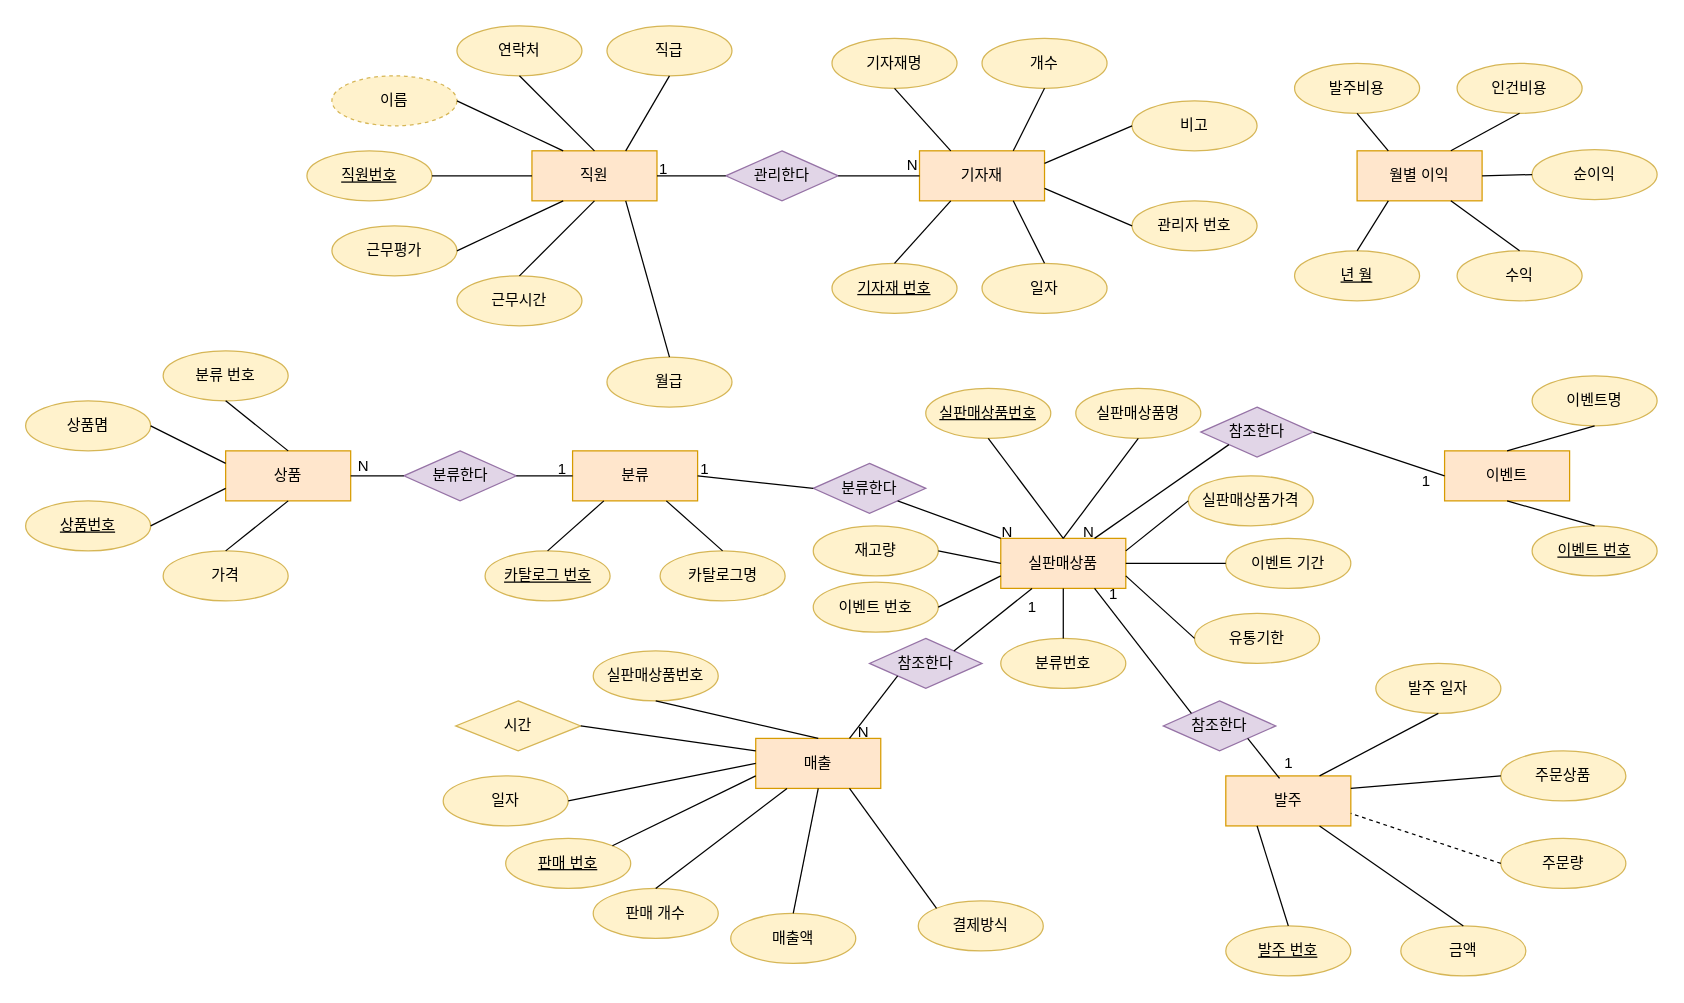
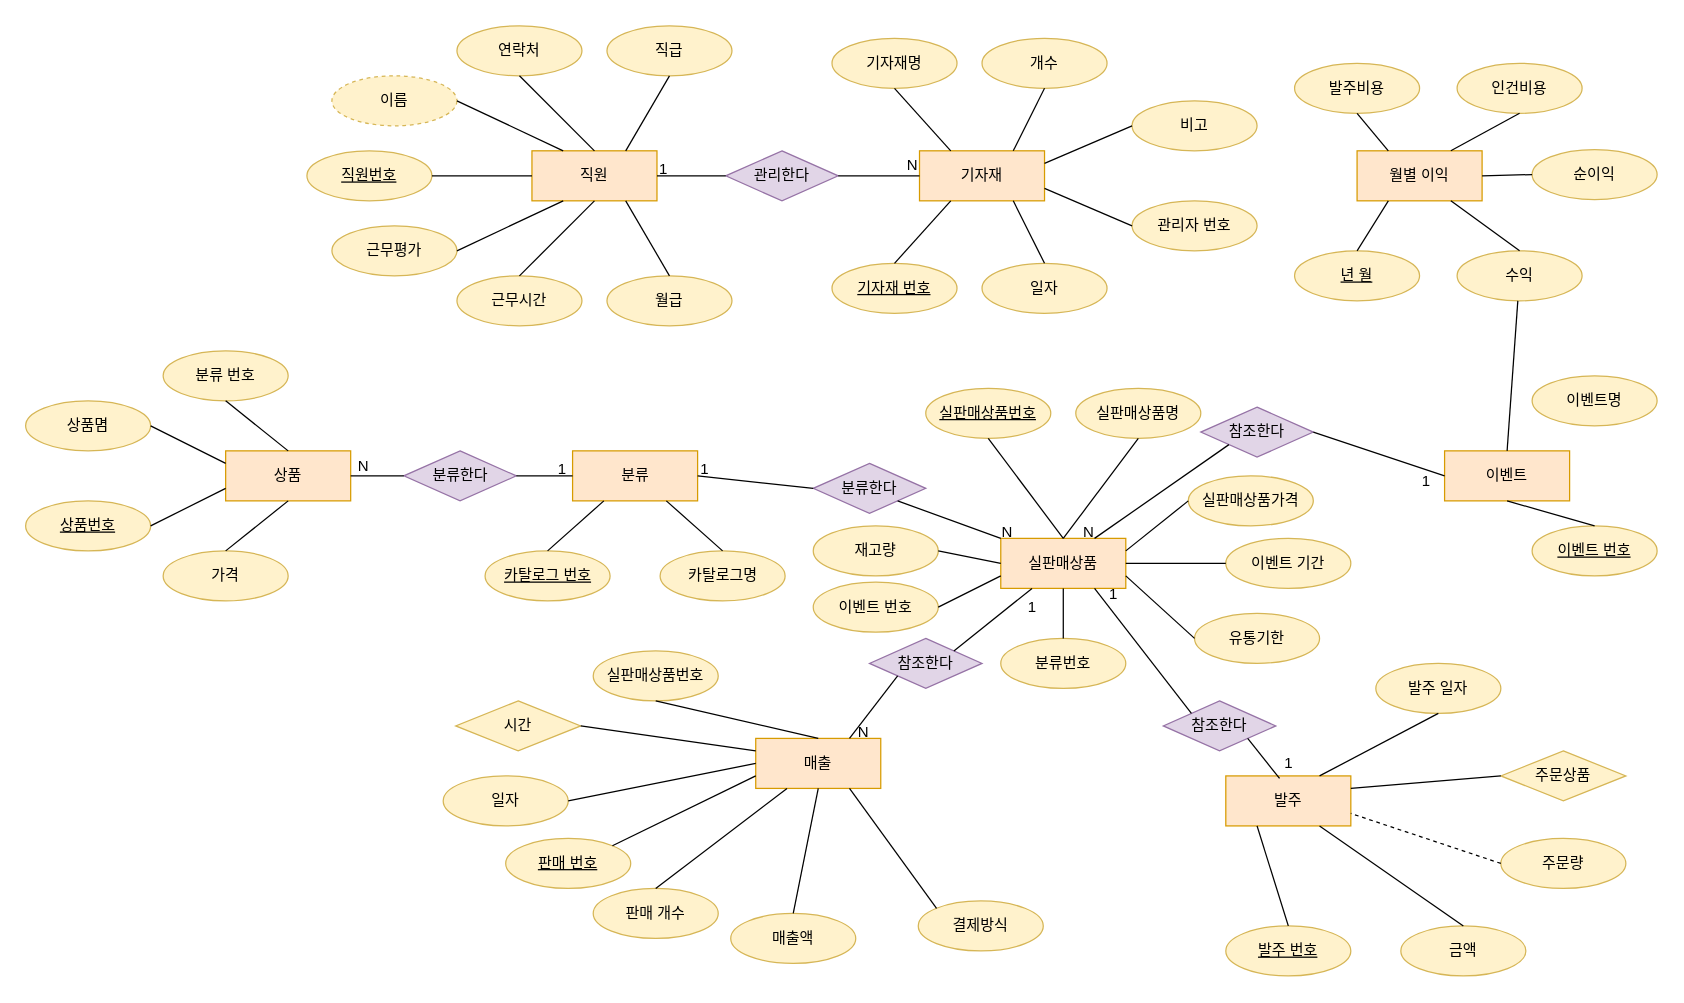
node "월급": moved (669, 382) -> (669, 301)
edge "이벤트명" -- "이벤트": now "수익" -- "이벤트"
node "주문상품": shape ellipse -> diamond
